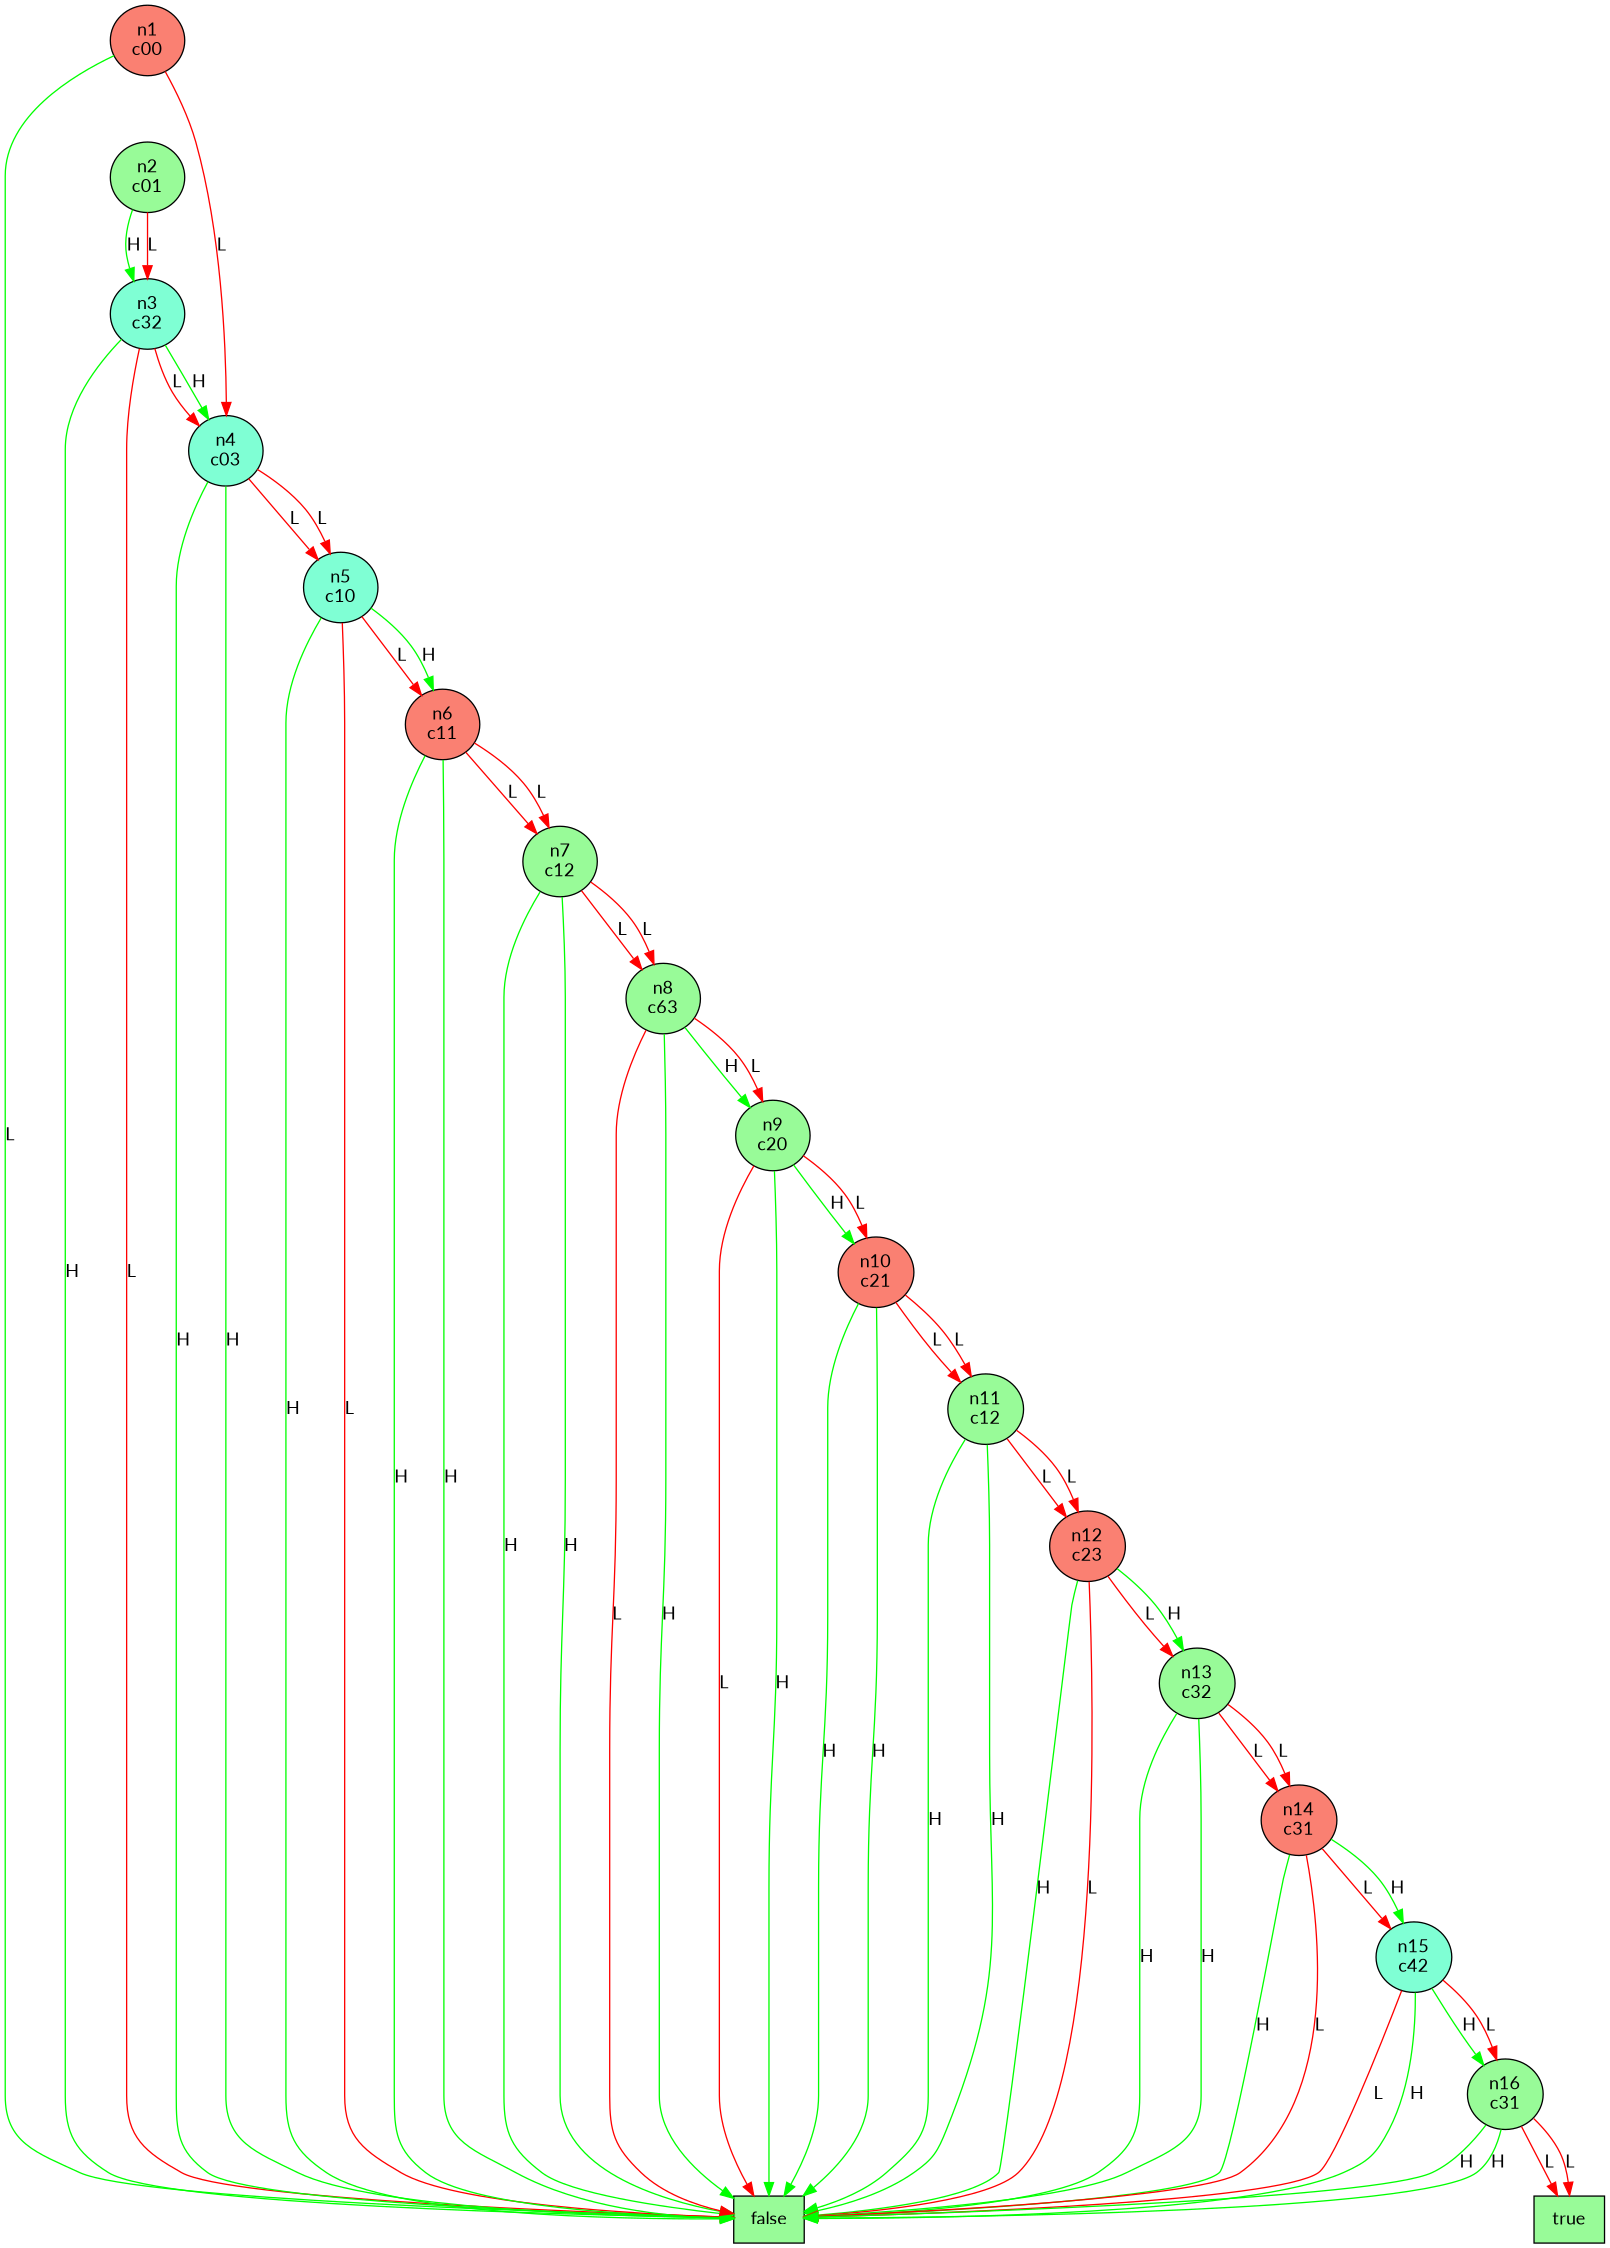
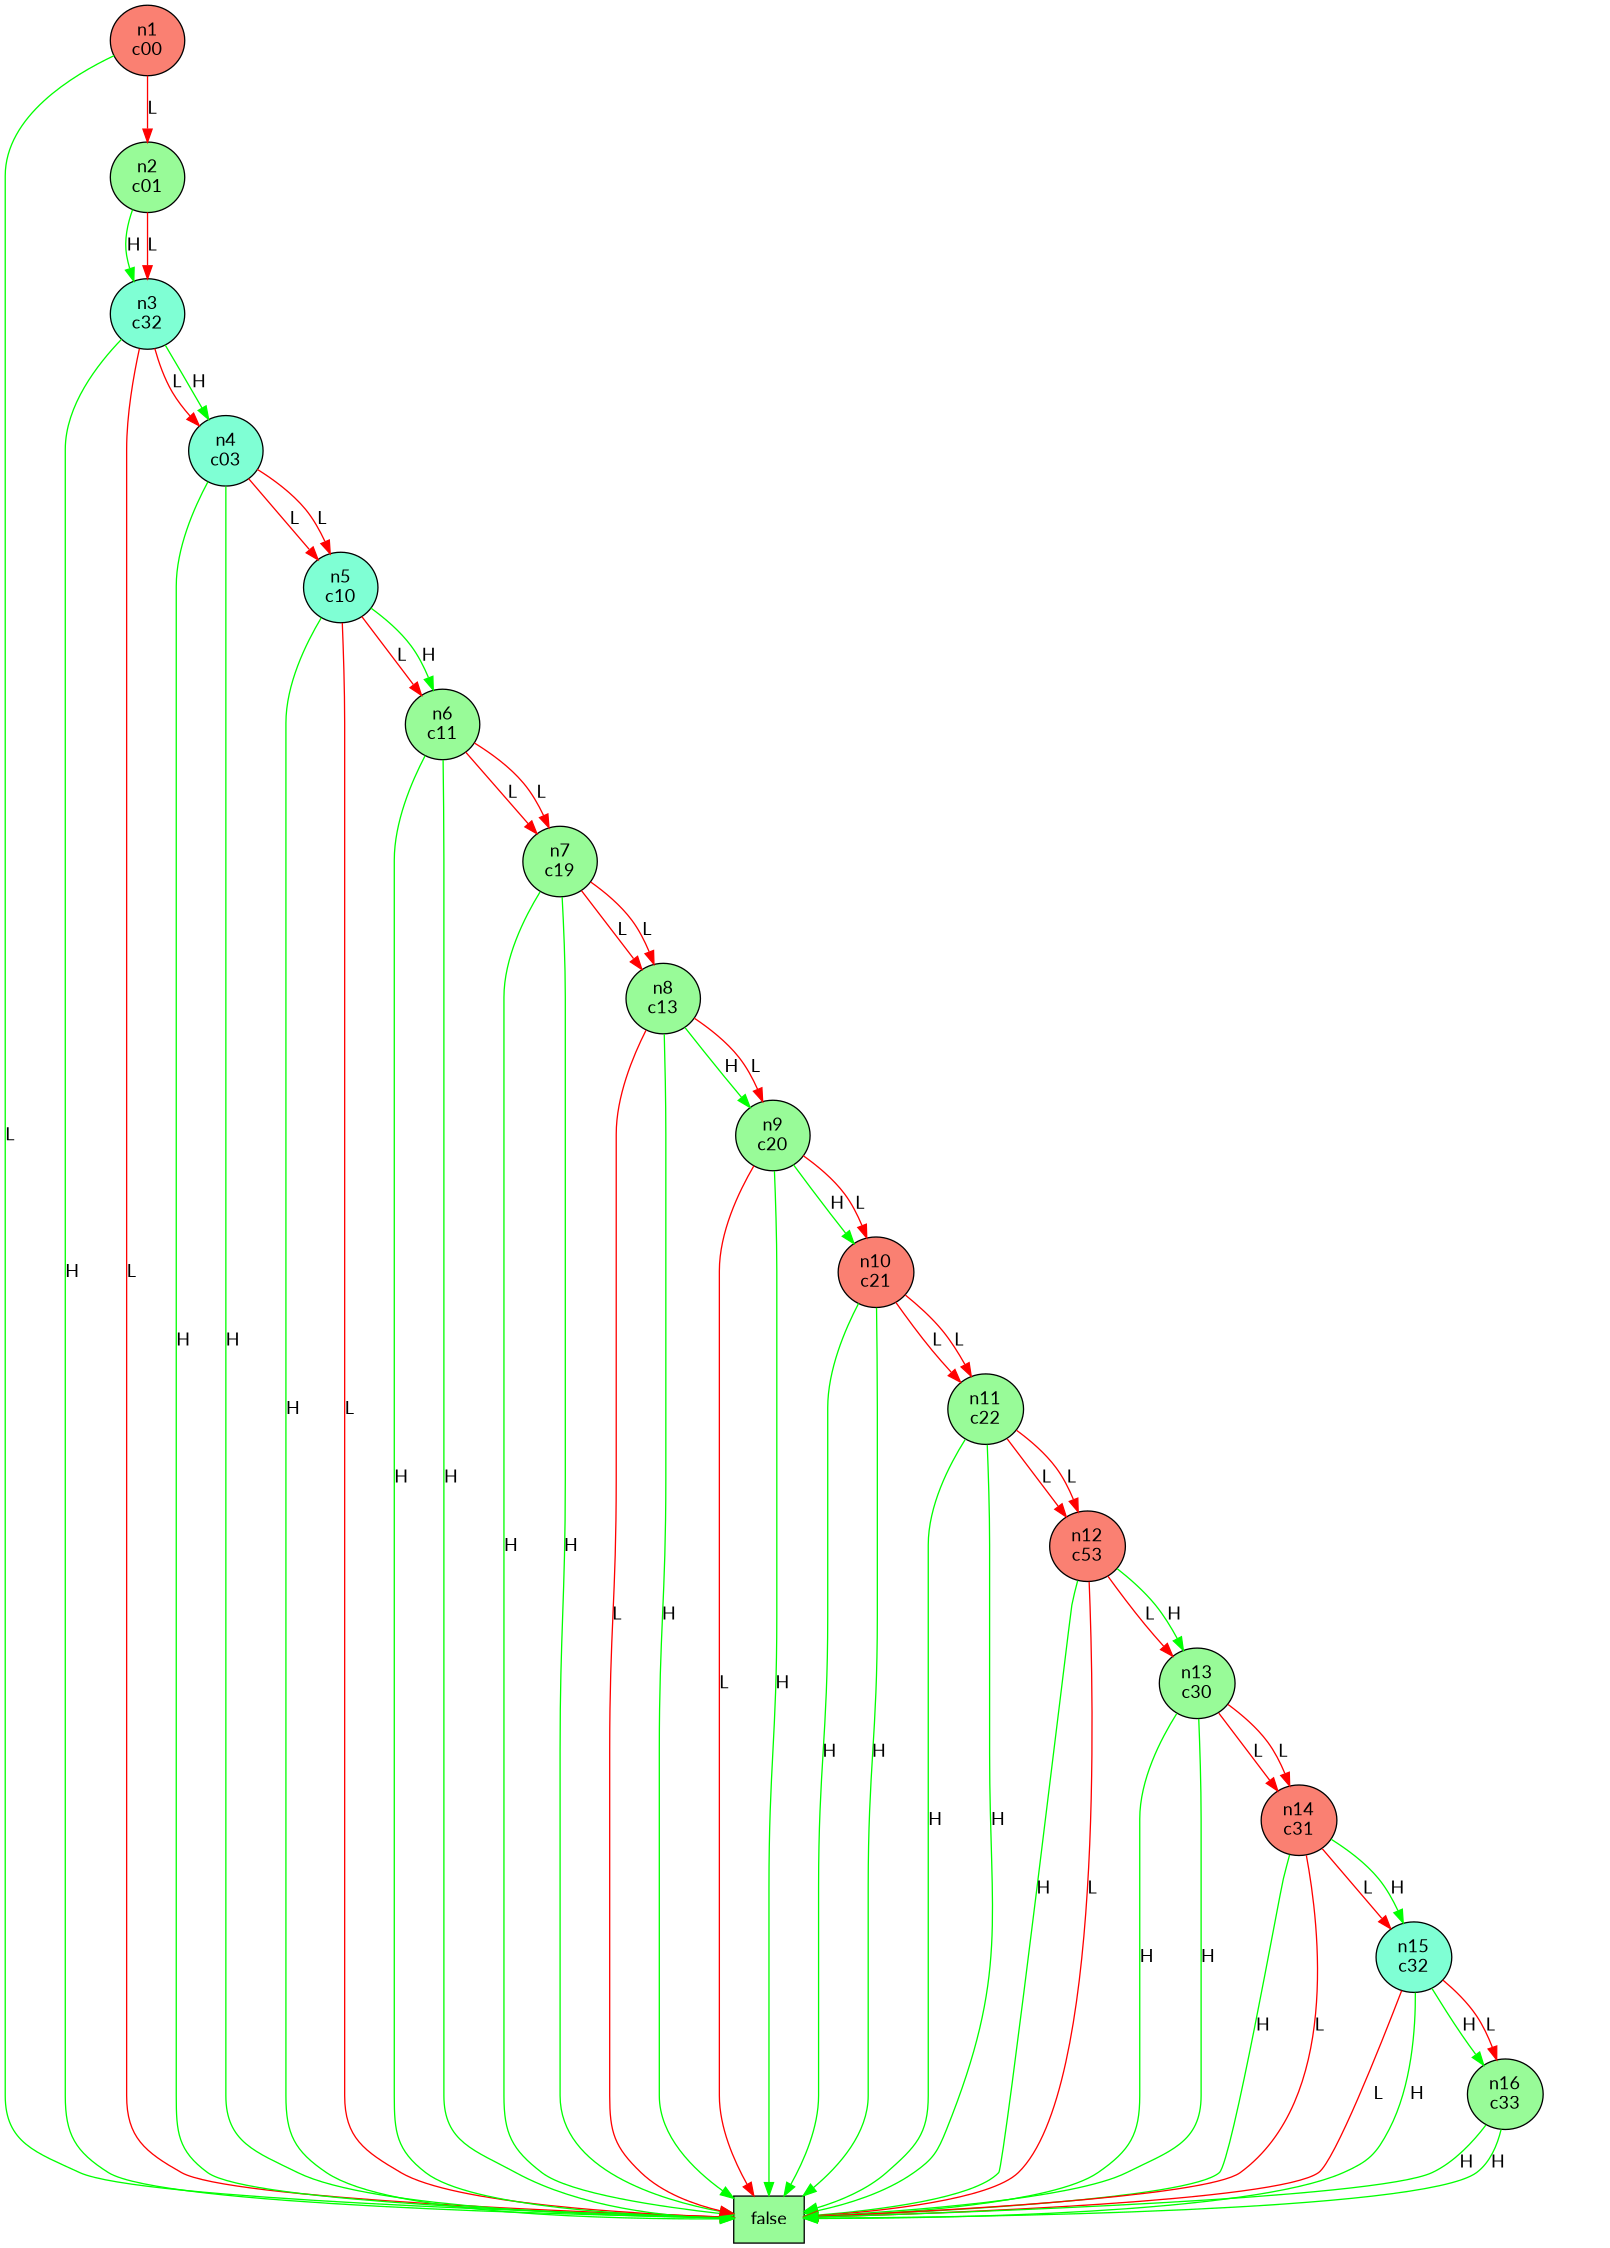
edge "n1 c00" -> "n4 c03": now "n1 c00" -> "n2 c01"
node "n6 c11": fillcolor salmon -> palegreen
node "n7 c12": label "n7 c12" -> "n7 c19"
node "n8 c63": label "n8 c63" -> "n8 c13"
node "n11 c12": label "n11 c12" -> "n11 c22"
node "n12 c23": label "n12 c23" -> "n12 c53"
node "n13 c32": label "n13 c32" -> "n13 c30"
node "n15 c42": label "n15 c42" -> "n15 c32"
node "n16 c31": label "n16 c31" -> "n16 c33"
node "true": removed
